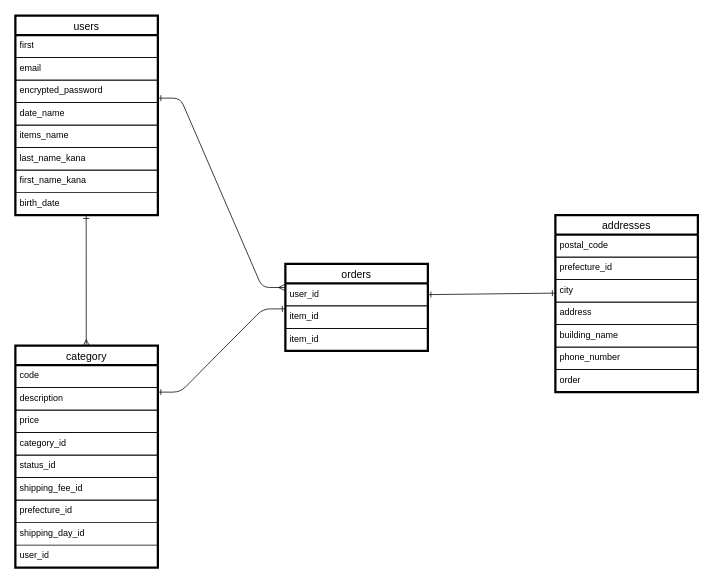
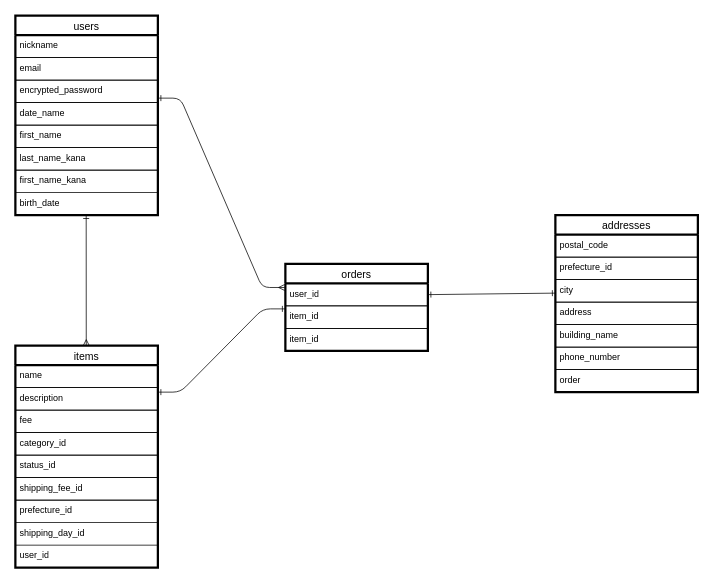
node "first": label "first" -> "nickname"
node "items_name": label "items_name" -> "first_name"
node "category": label "category" -> "items"
node "code": label "code" -> "name"
node "price": label "price" -> "fee"
